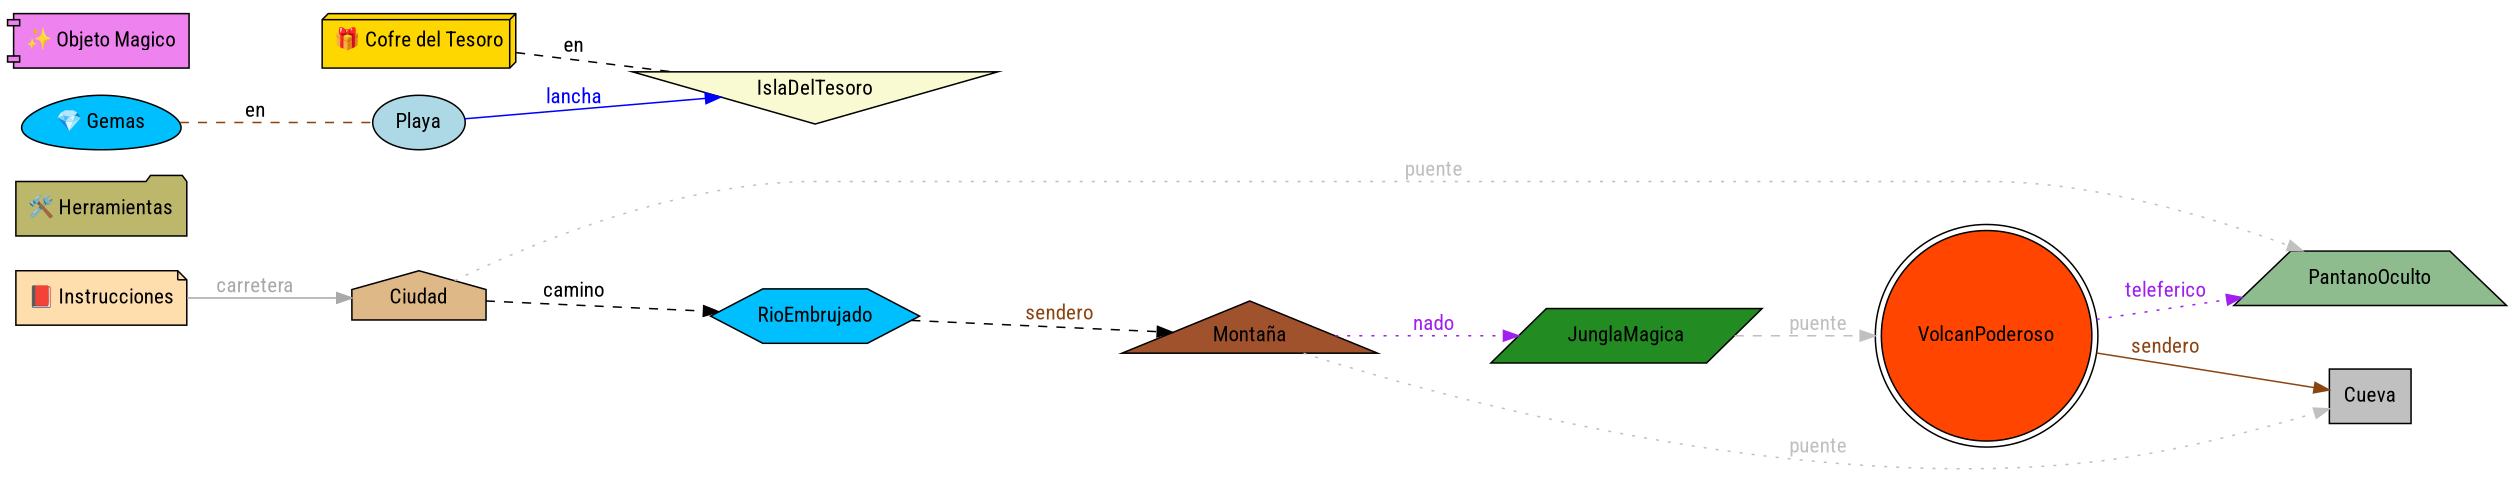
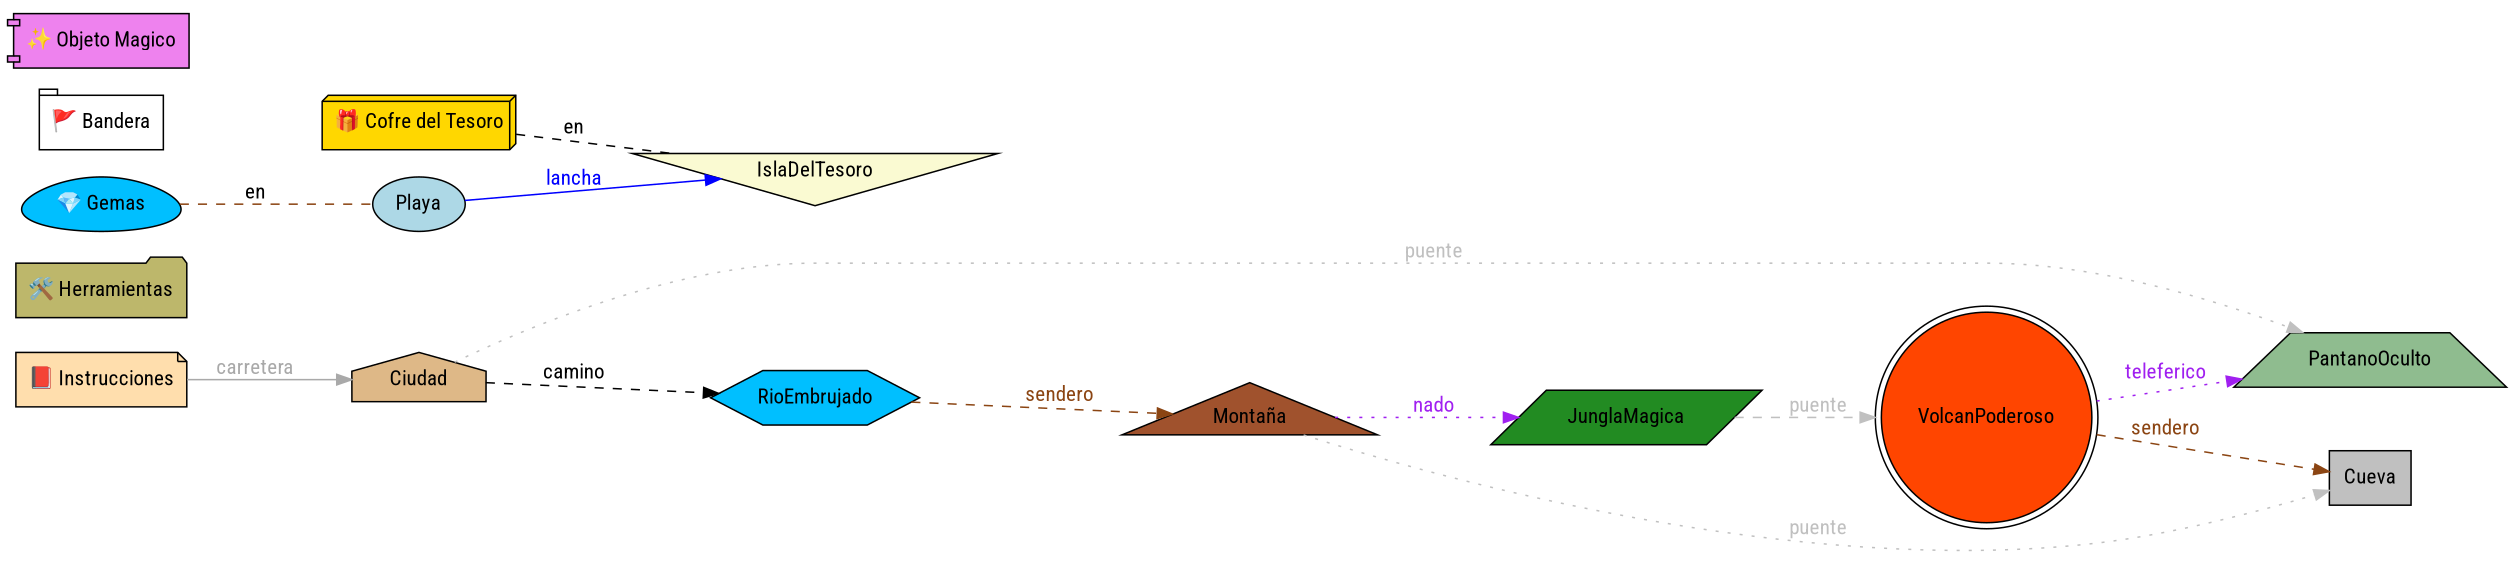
node "🚩 Bandera": added
edge "RioEmbrujado" -> "Montaña": color black -> saddlebrown
edge "VolcanPoderoso" -> "Cueva": style solid -> dashed
